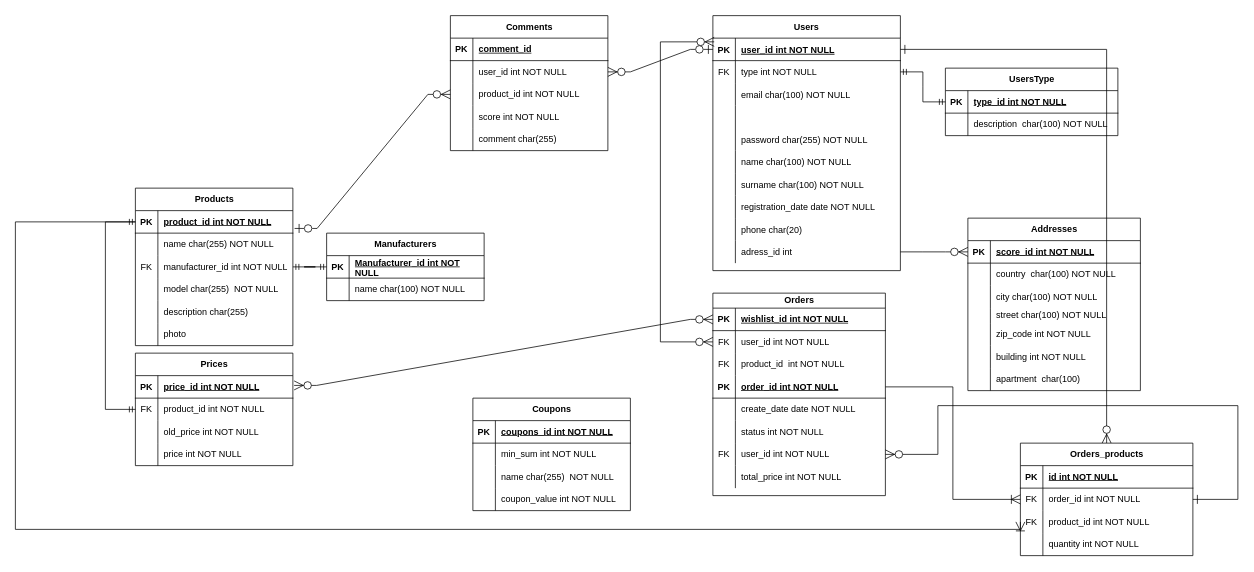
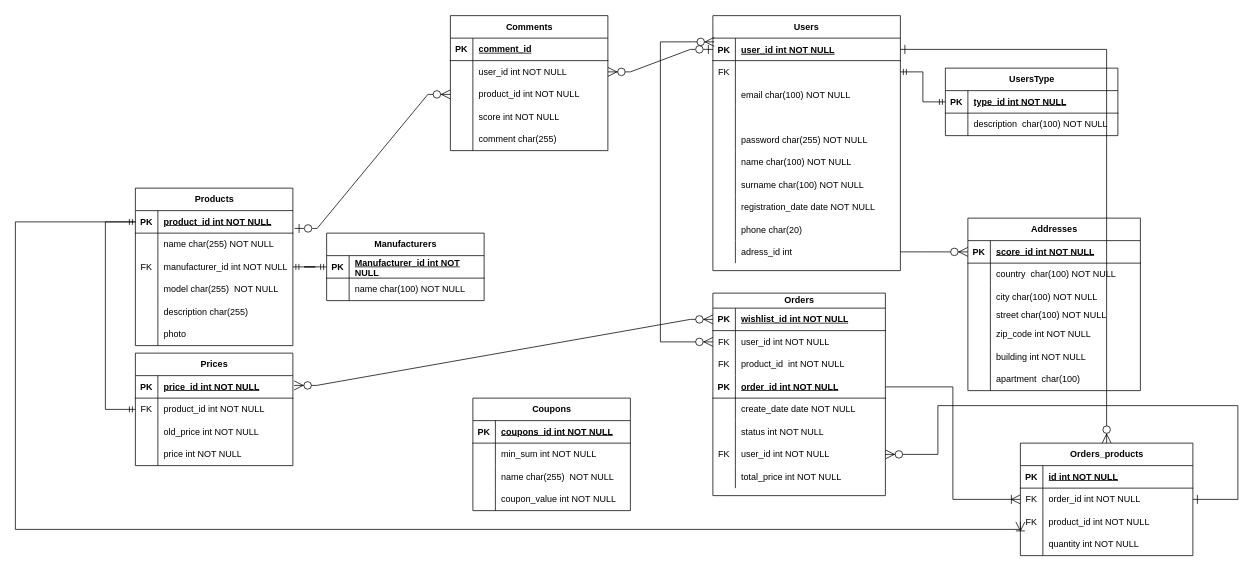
node "type int NOT NULL": removed
